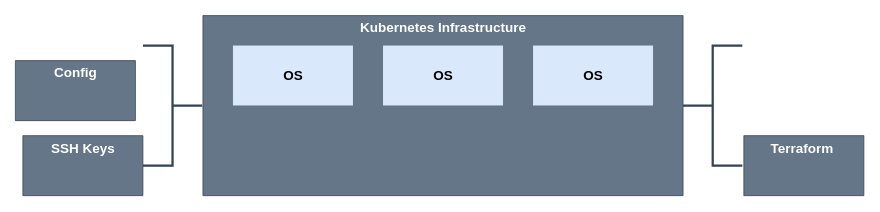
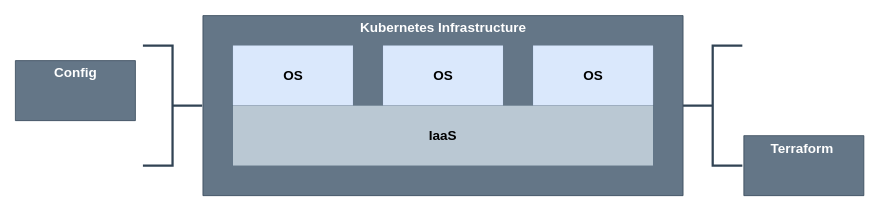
node "IaaS": added
node "SSH Keys": removed
